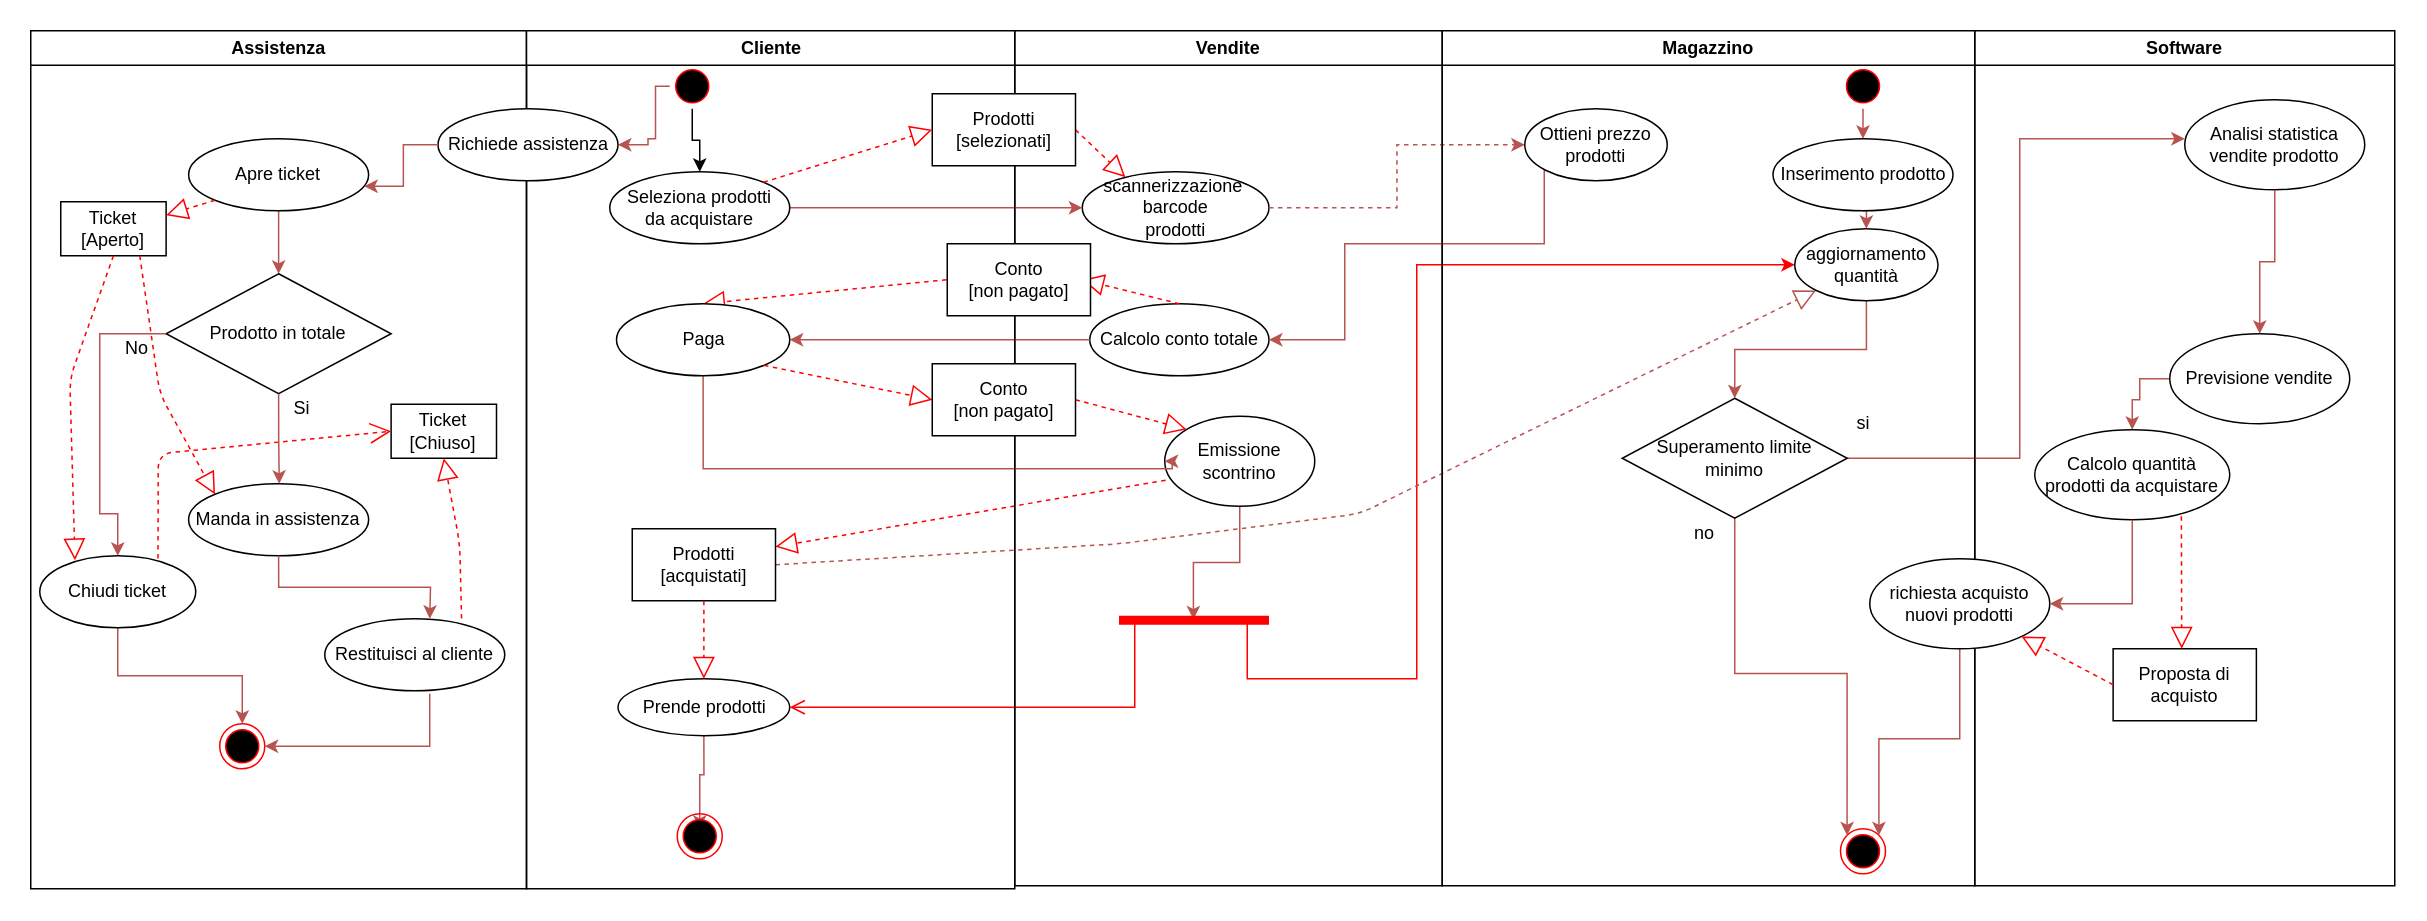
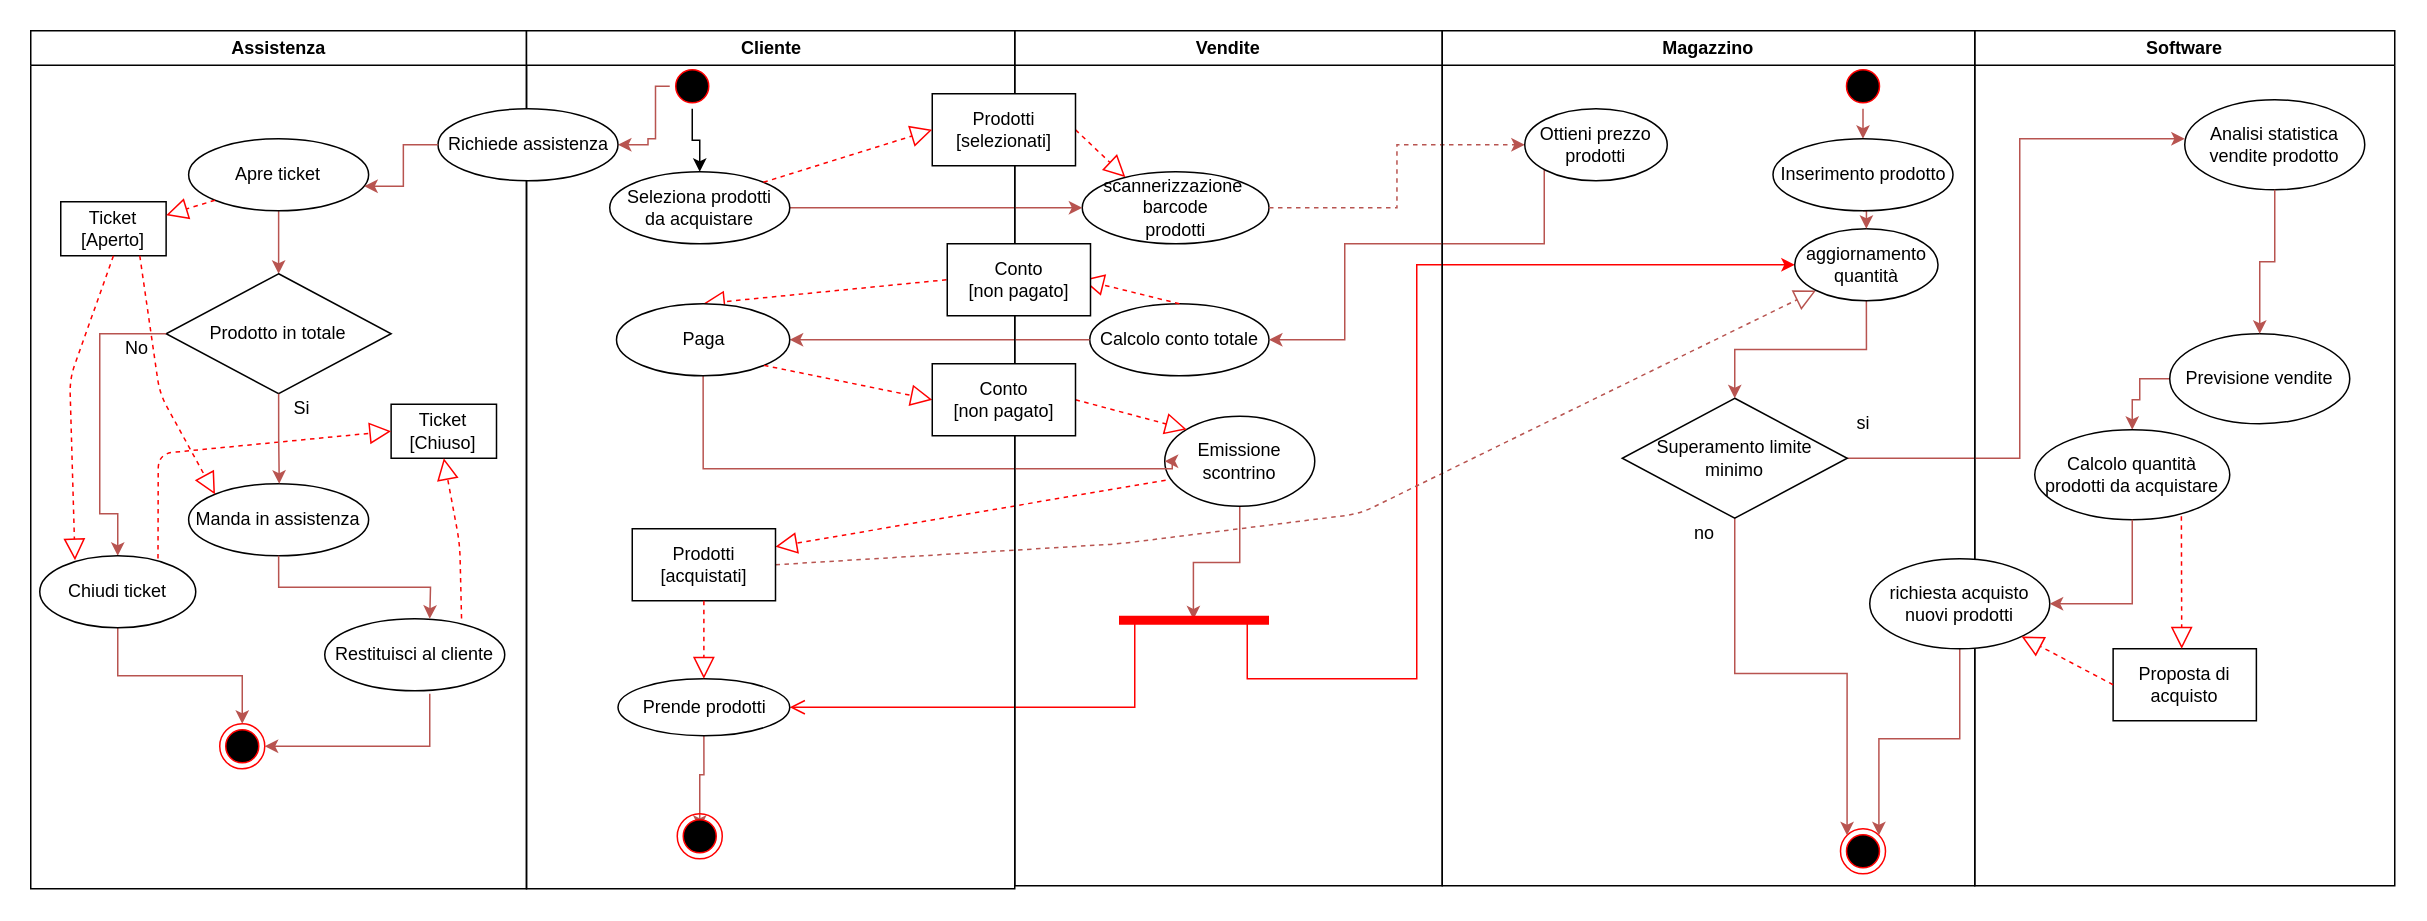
edge "Chiudi ticket" -> "Ticket [Chiuso]": arrowhead open -> block
